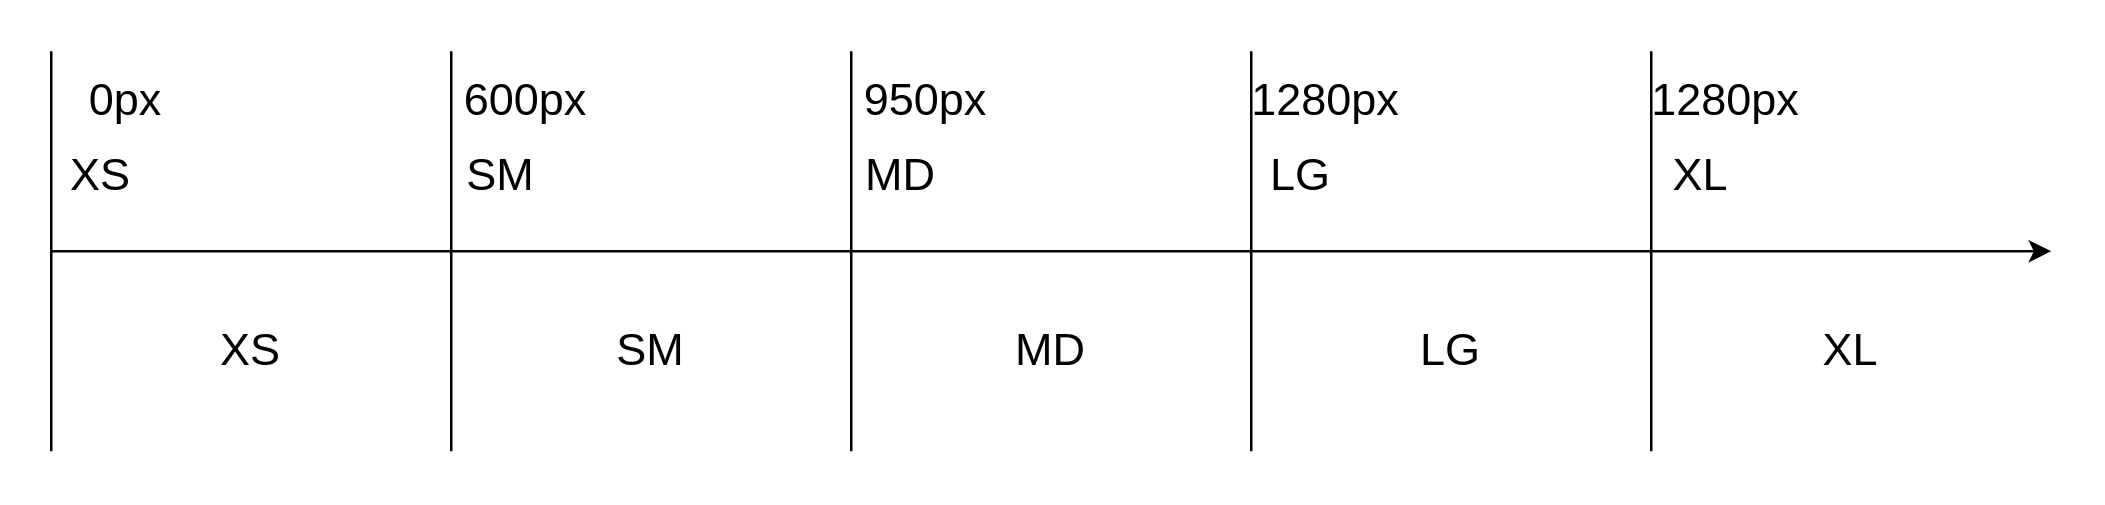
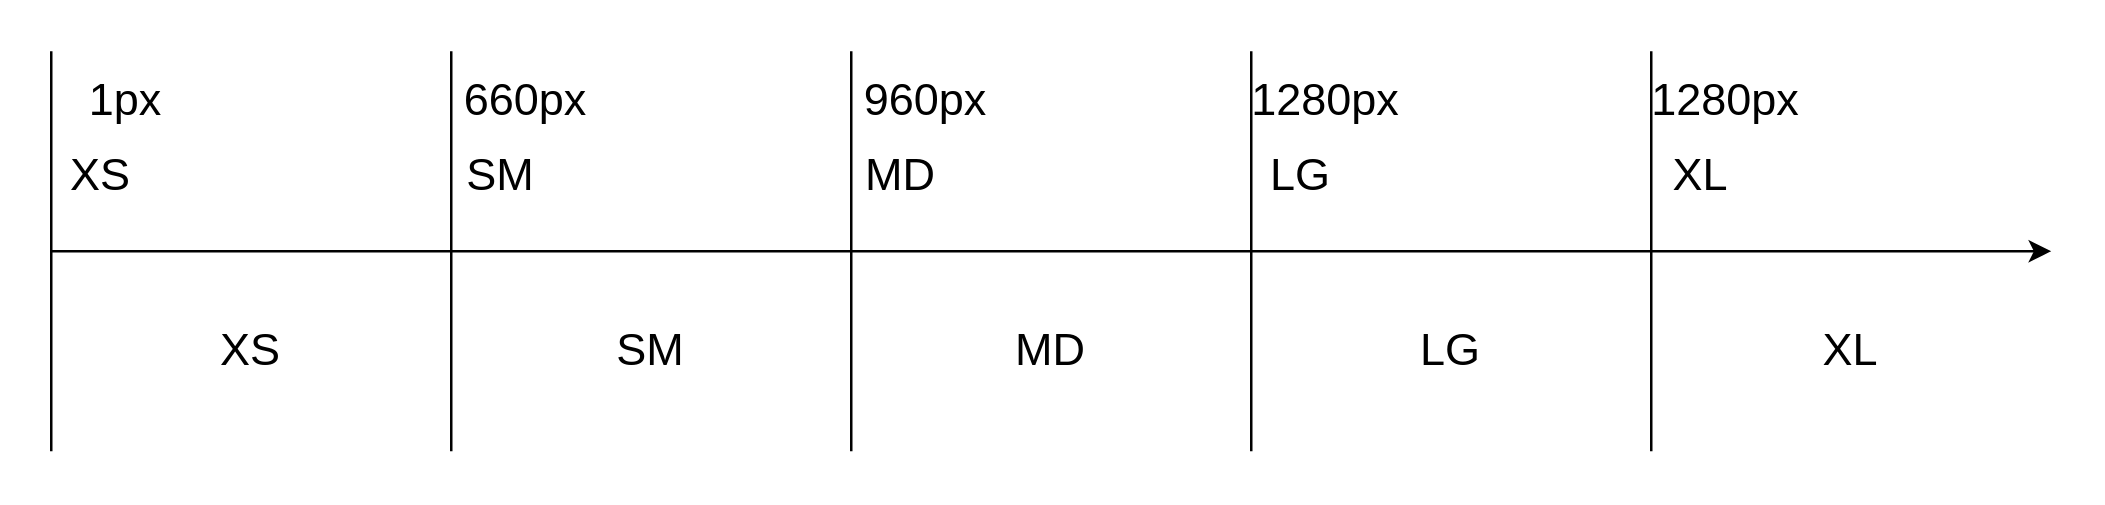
node "0px": label "0px" -> "1px"
node "600px": label "600px" -> "660px"
node "950px": label "950px" -> "960px"
